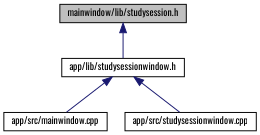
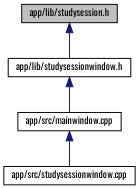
node "mainwindow/lib/studysession.h": label "mainwindow/lib/studysession.h" -> "app/lib/studysession.h"
edge "app/src/studysessionwindow.cpp" -> "app/lib/studysessionwindow.h": now "app/src/studysessionwindow.cpp" -> "app/src/mainwindow.cpp"
